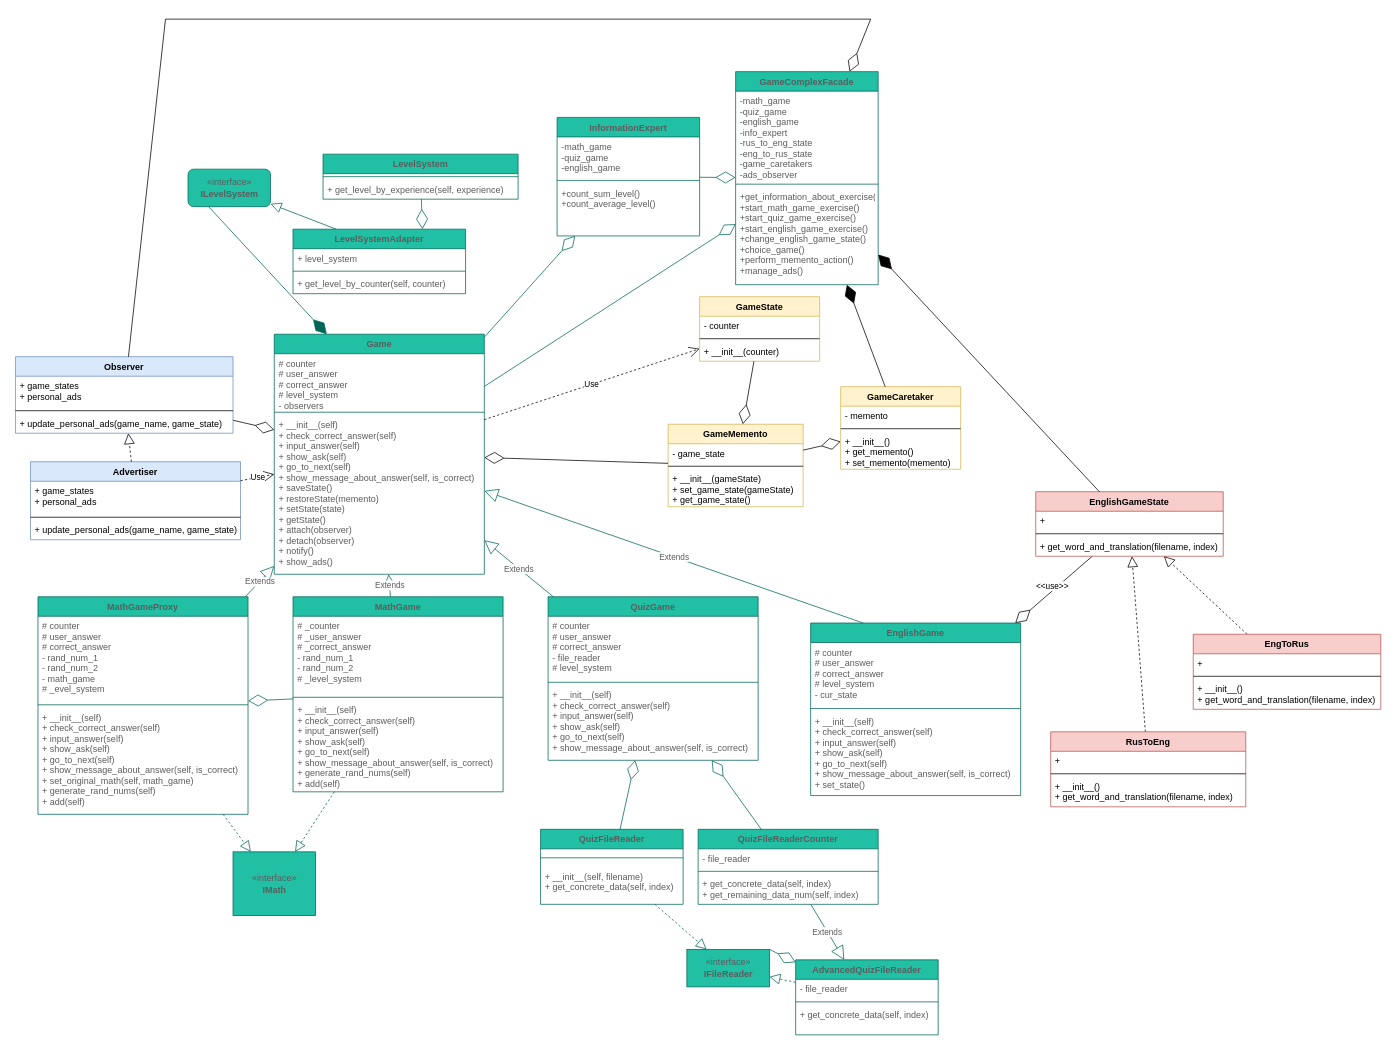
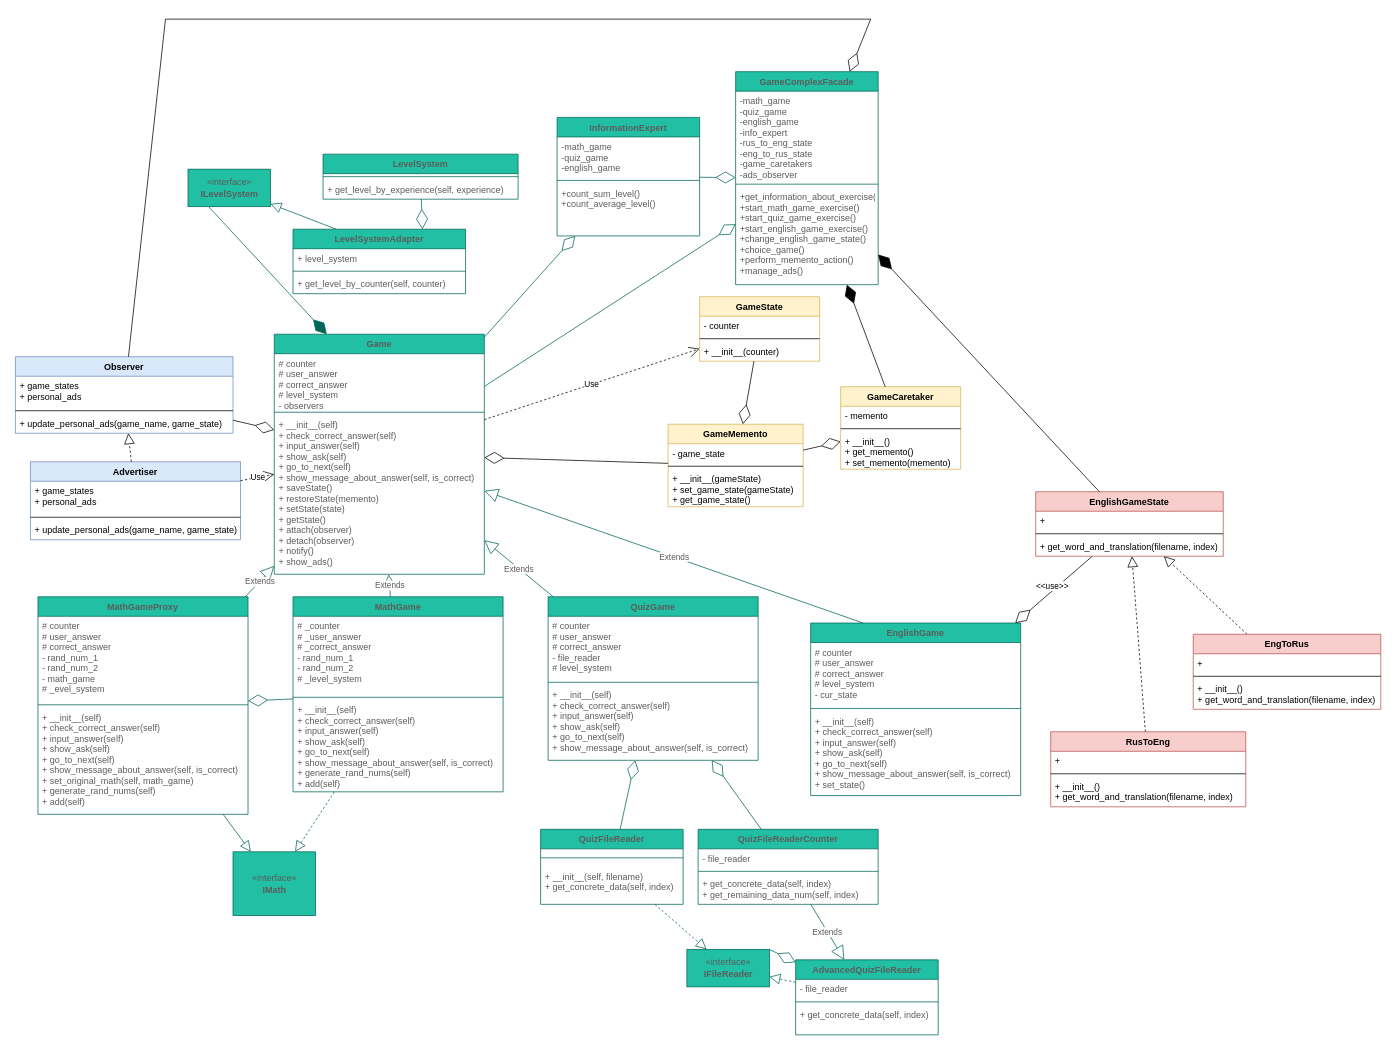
node "«interface» ILevelSystem": shape rounded rectangle -> rectangle
edge "MathGameProxy" -> "«interface» IMath": style dashed -> solid
